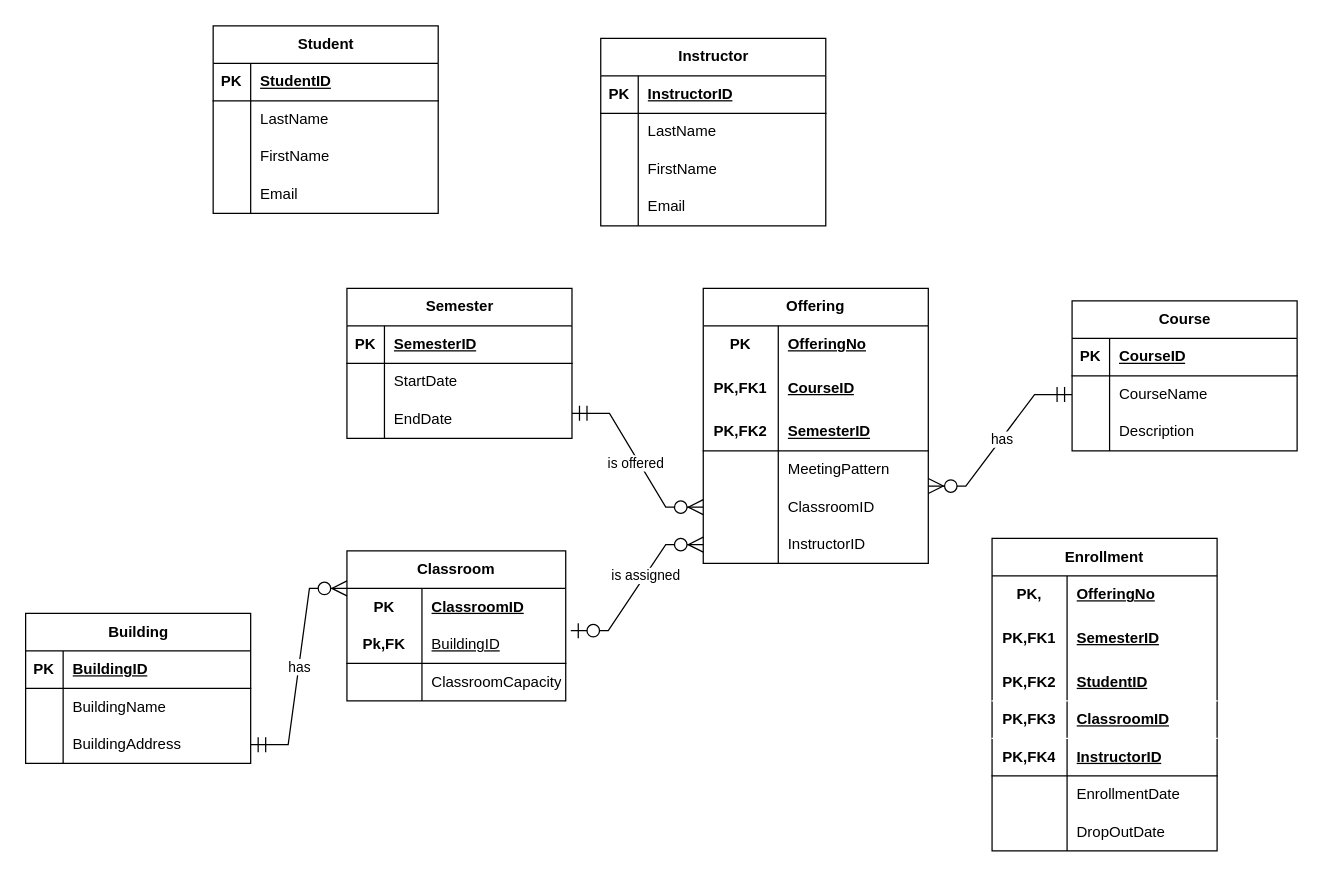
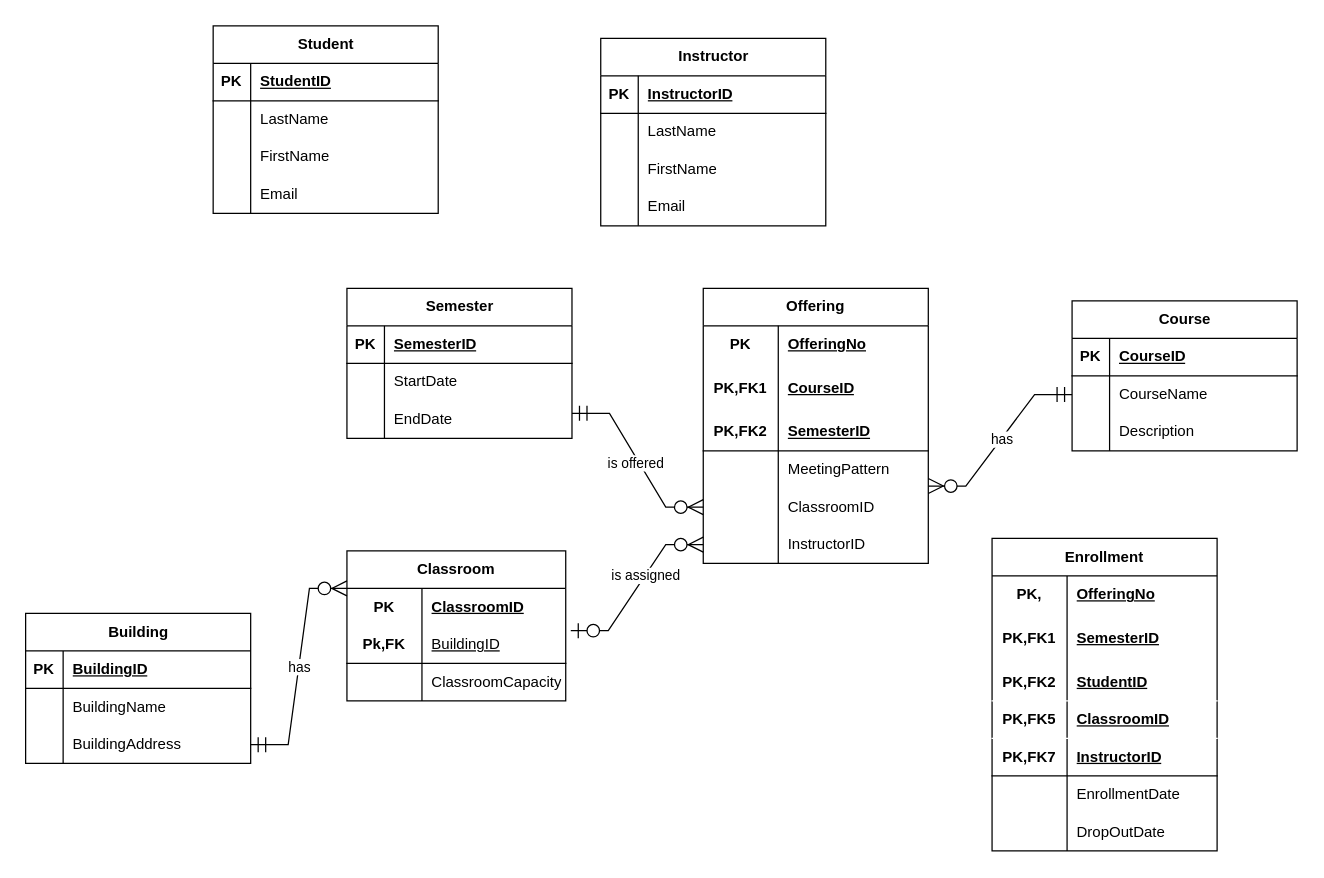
node "PK,FK3": label "PK,FK3" -> "PK,FK5"
node "PK,FK4": label "PK,FK4" -> "PK,FK7"
